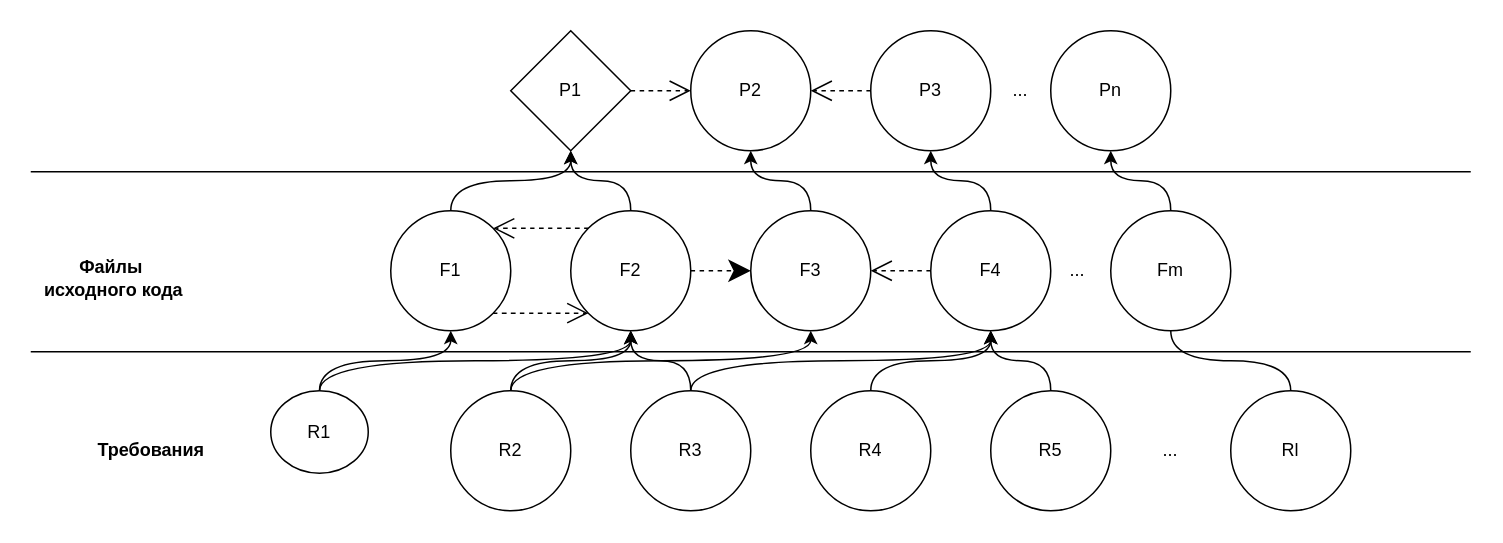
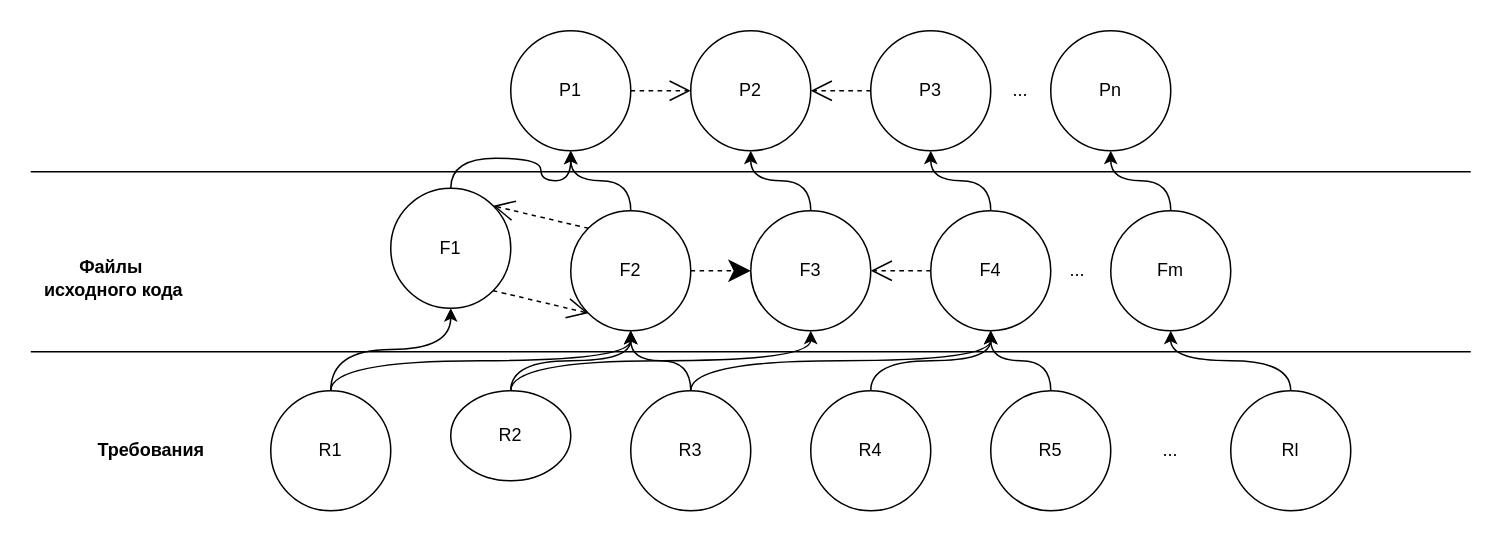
node "P1": shape diamond -> ellipse
node "F1": moved (451, 271) -> (451, 248)
edge "Fm" -- "Rl": arrowhead none -> classic
node "R1": size 98x83 -> 120x120
node "R2": size 120x120 -> 120x90
